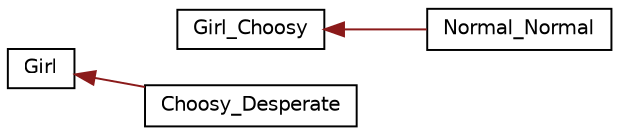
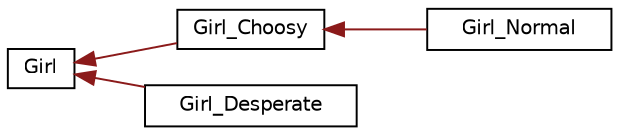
node "Normal_Normal": label "Normal_Normal" -> "Girl_Normal"
edge "Girl_Choosy" -> "Girl": added
node "Choosy_Desperate": label "Choosy_Desperate" -> "Girl_Desperate"
